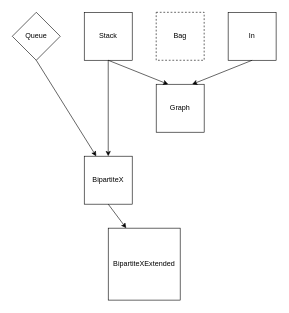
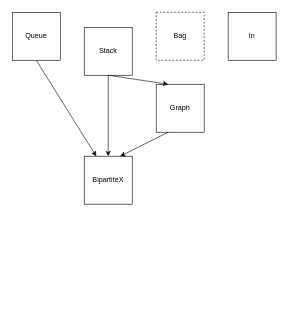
node "Queue": shape diamond -> rectangle
node "Stack": moved (108, 36) -> (108, 51)
edge "In" -> "Graph": removed
edge "Graph" -> "BipartiteX": added
edge "BipartiteX" -> "BipartiteXExtended": removed
node "BipartiteXExtended": removed
